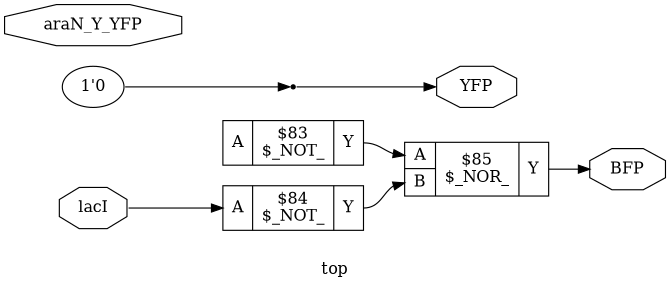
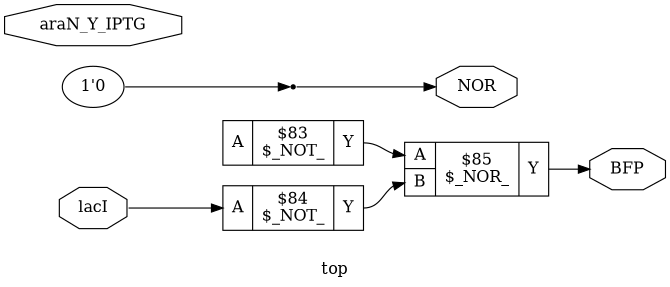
node "araN_Y_YFP": label "araN_Y_YFP" -> "araN_Y_IPTG"
node "YFP": label "YFP" -> "NOR"
